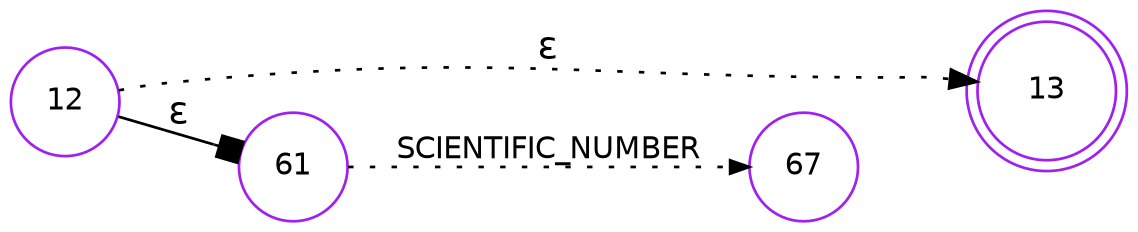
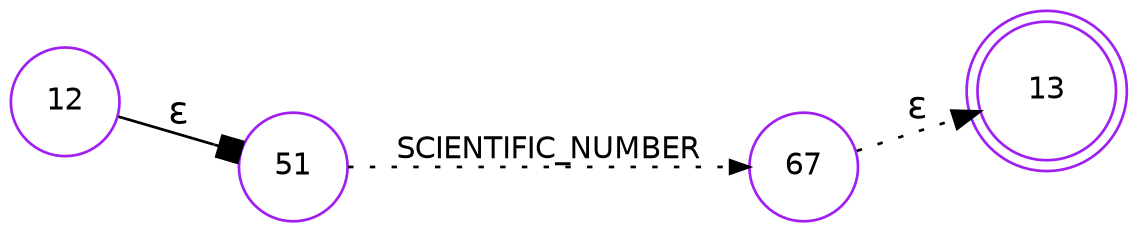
edge "12" -> "13": now "67" -> "13"
node "61": label "61" -> "51"
